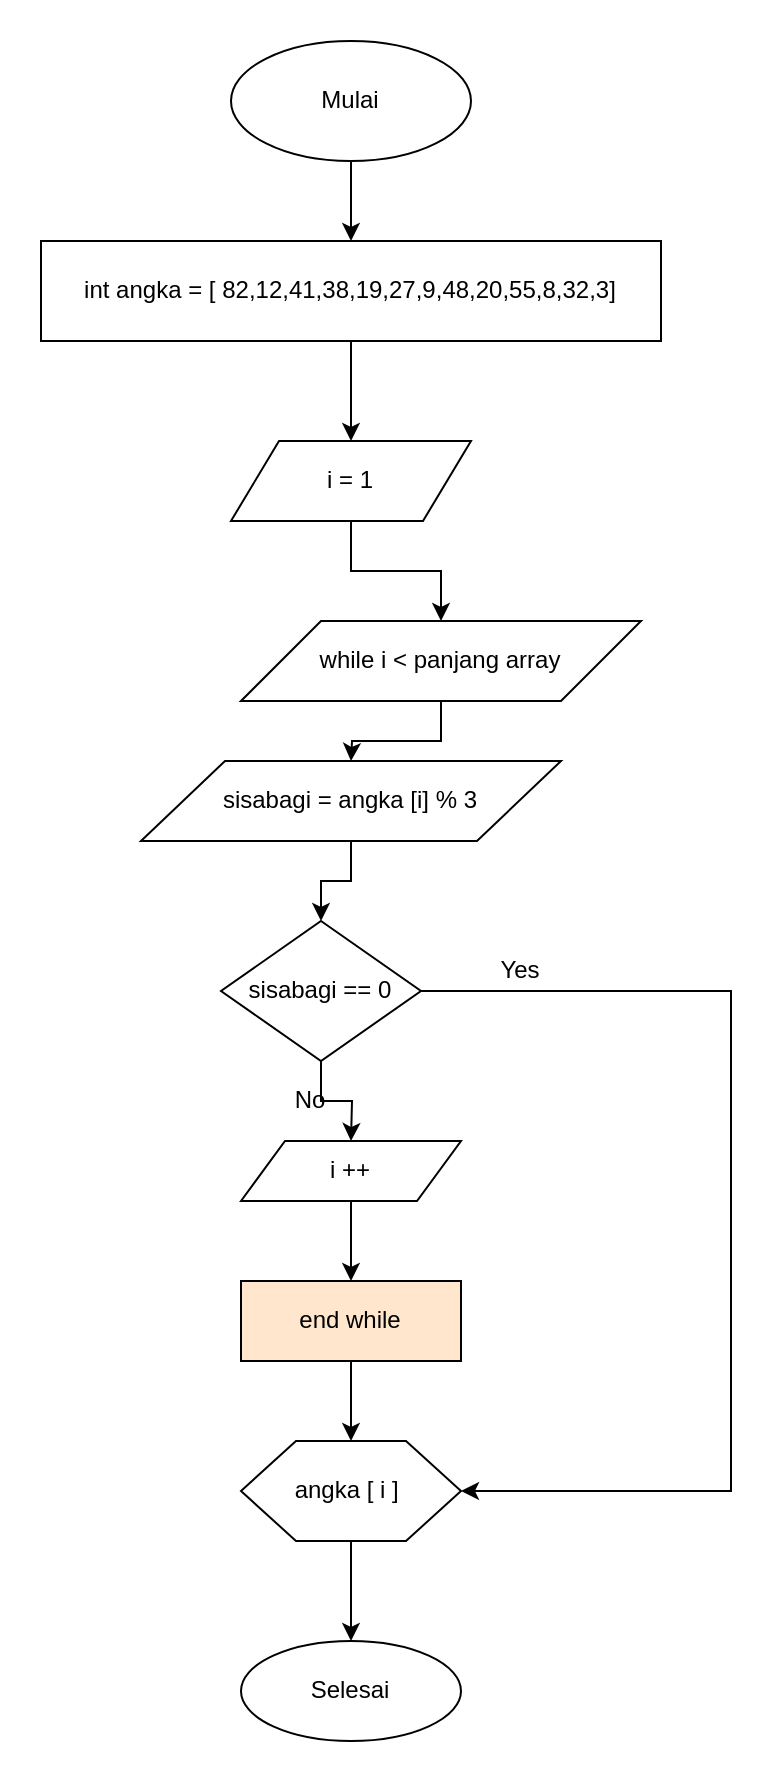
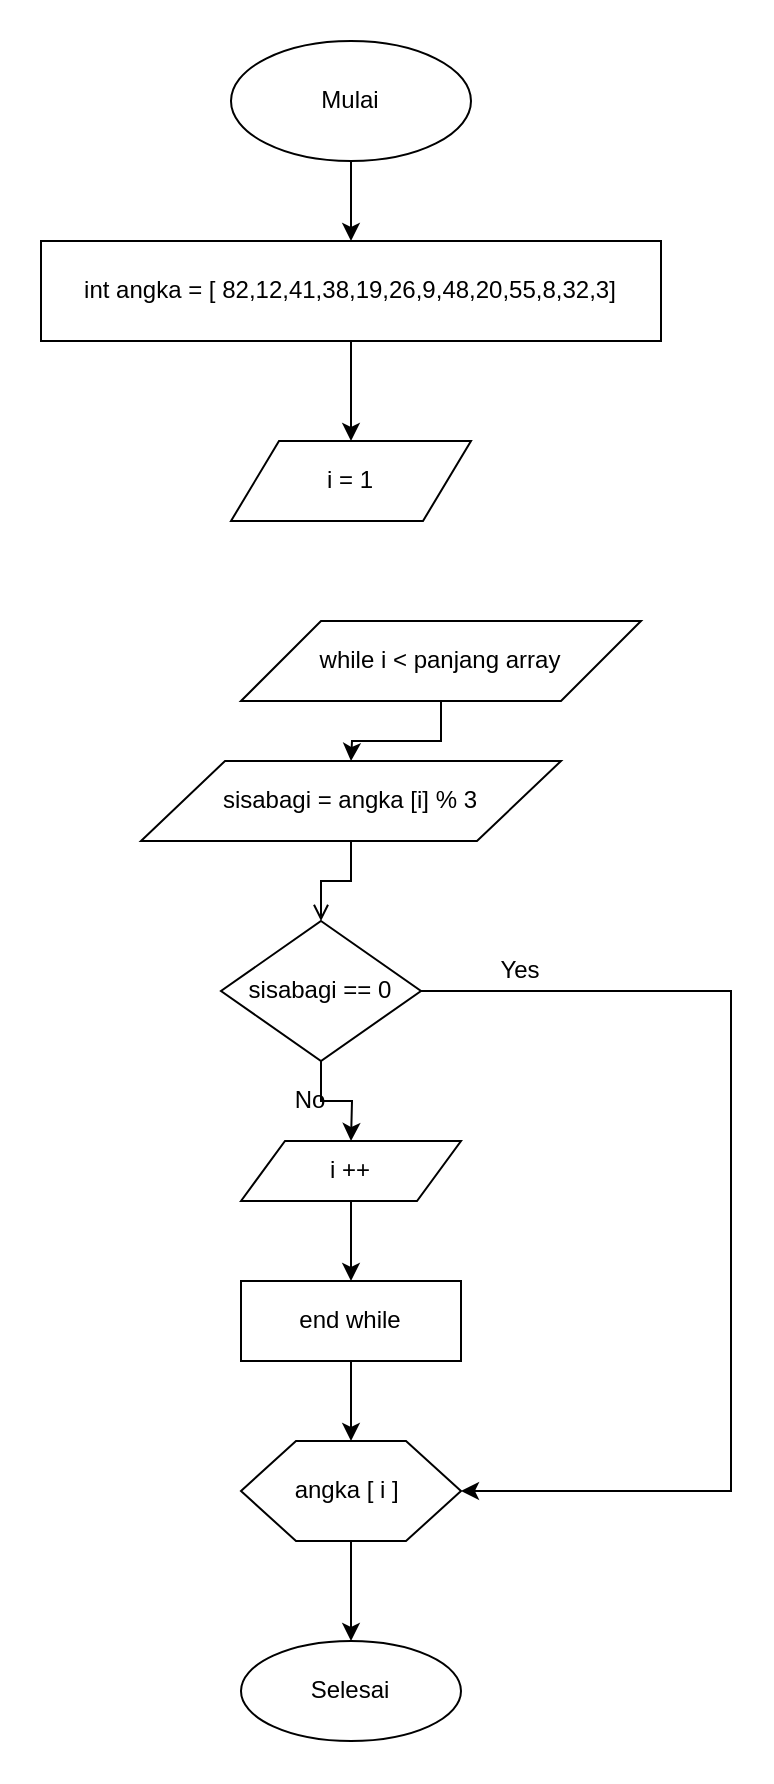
node "int angka = [ 82,12,41,38,19,27,9,48,20,55,8,32,3]": label "int angka = [ 82,12,41,38,19,27,9,48,20,55,8,32,3]" -> "int angka = [ 82,12,41,38,19,26,9,48,20,55,8,32,3]"
edge "i = 1" -> "while i < panjang array": removed
edge "sisabagi = angka [i] % 3" -> "sisabagi == 0": arrowhead classic -> open
node "end while": fillcolor #ffe6cc -> #ffffff
